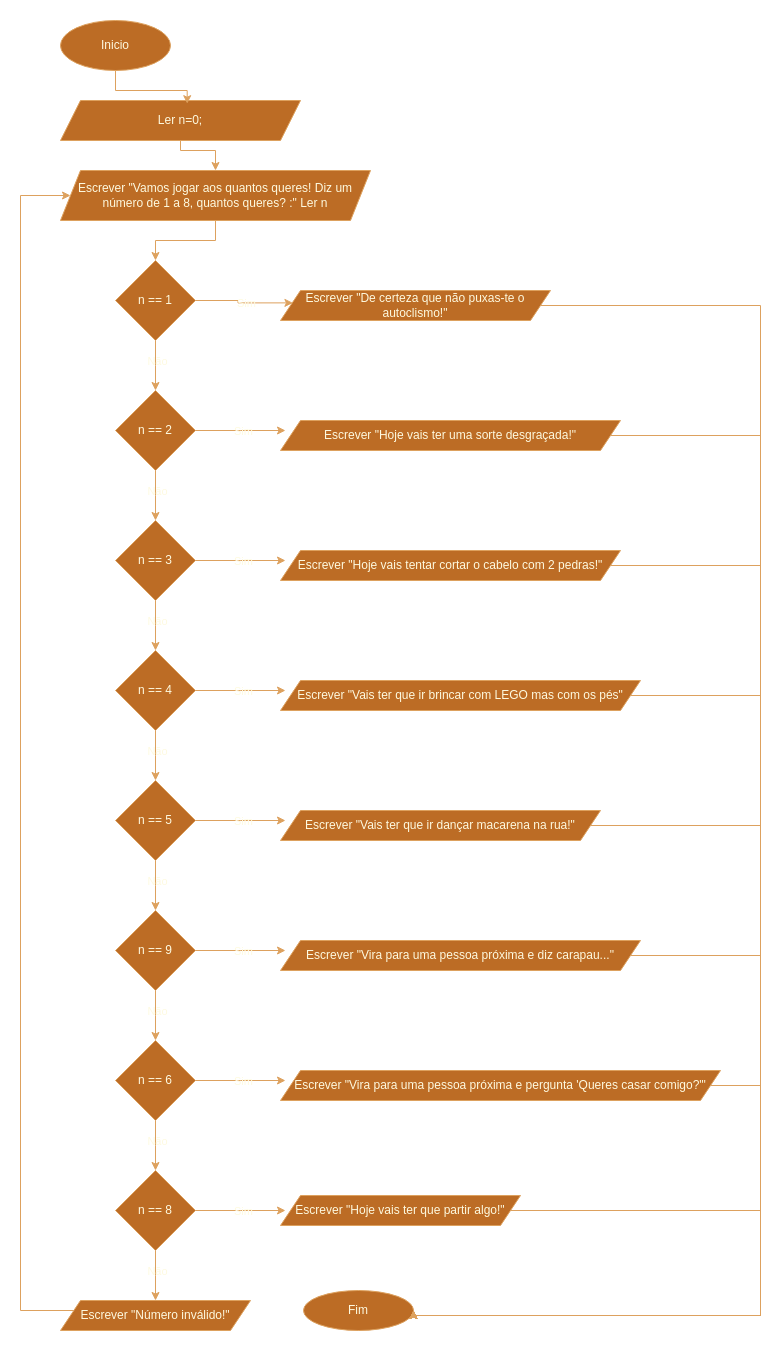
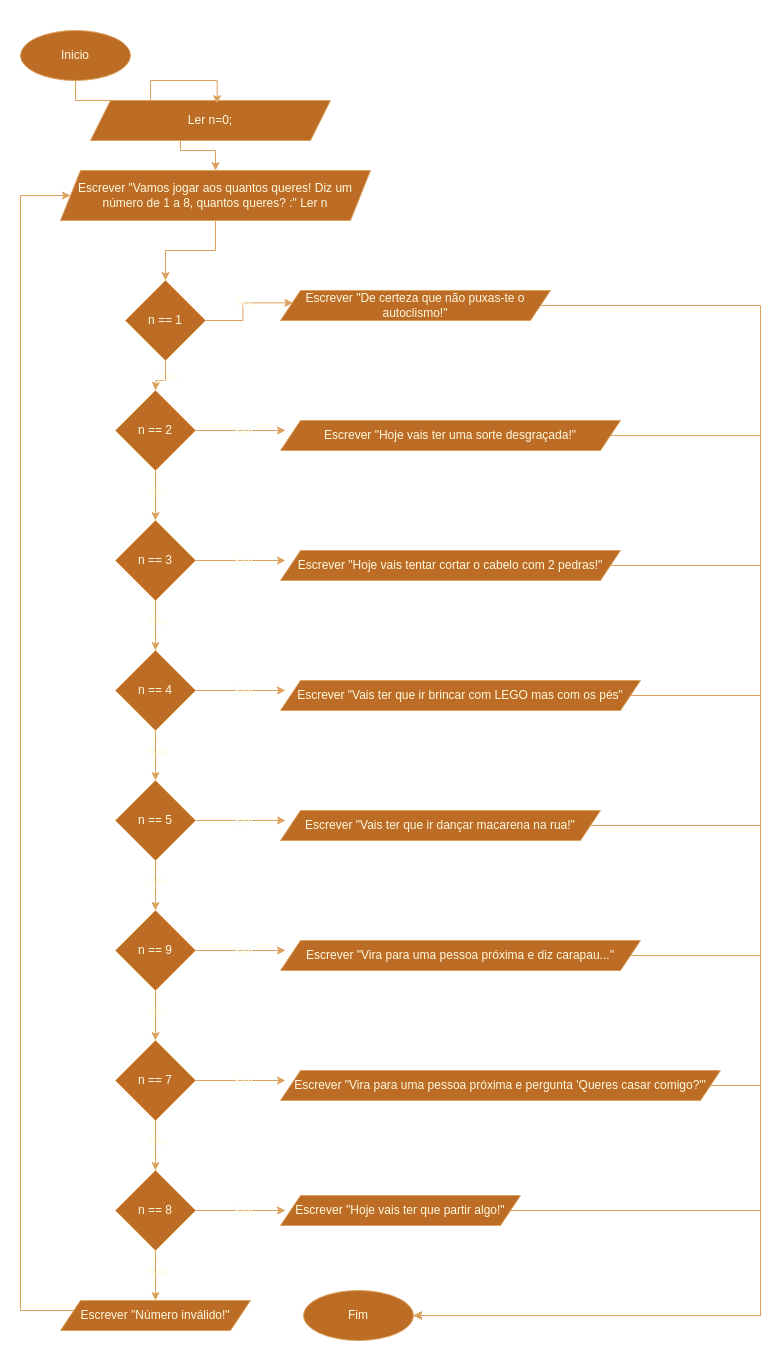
node "Inicio": moved (116, 46) -> (76, 56)
node "Ler n=0;": moved (181, 121) -> (211, 121)
node "n == 1": moved (156, 301) -> (166, 321)
node "n == 6": label "n == 6" -> "n == 7"
node "Fim": size 110x40 -> 110x50
